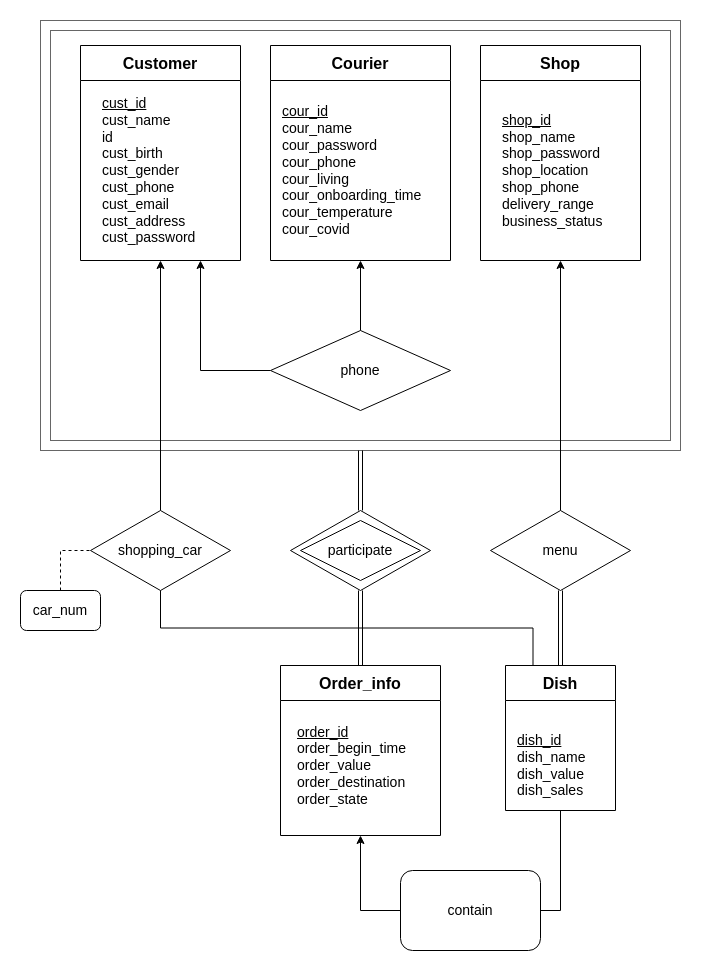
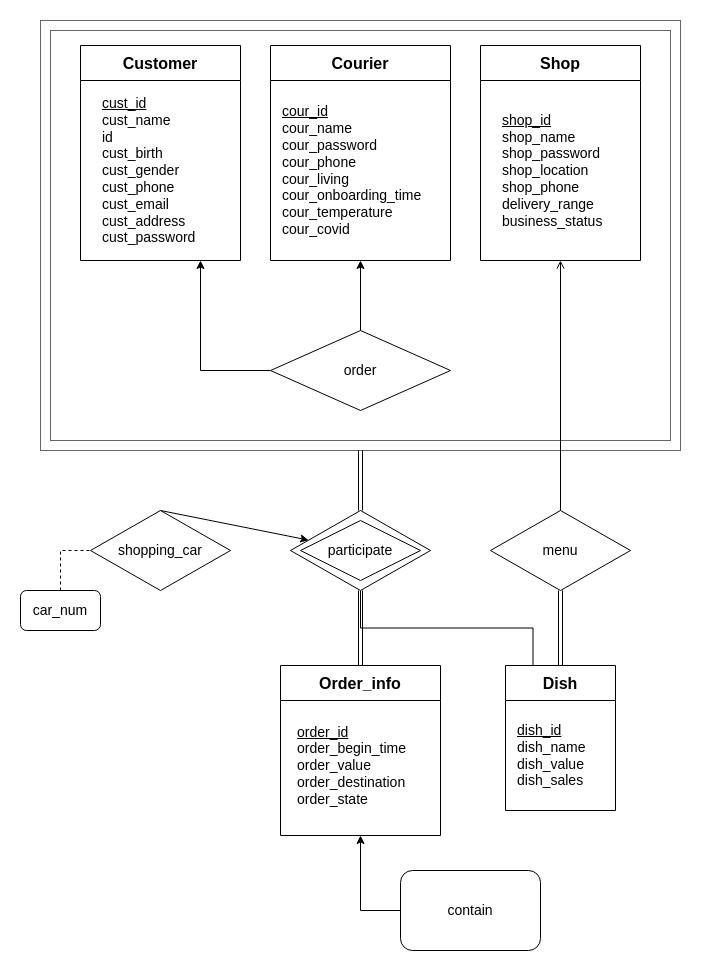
edge "menu" -> "Shop": arrowhead classic -> open
node "phone": label "phone" -> "order"
edge "shopping_car" -> "Customer": now "shopping_car" -> "participate"
edge "shopping_car" -- "Dish": now "participate" -- "Dish"
node "dish_id dish_name dish_value dish_sales": moved (561, 766) -> (561, 756)
edge "Dish" -- "contain": removed
